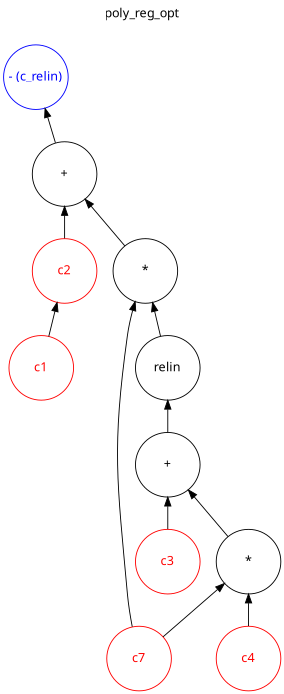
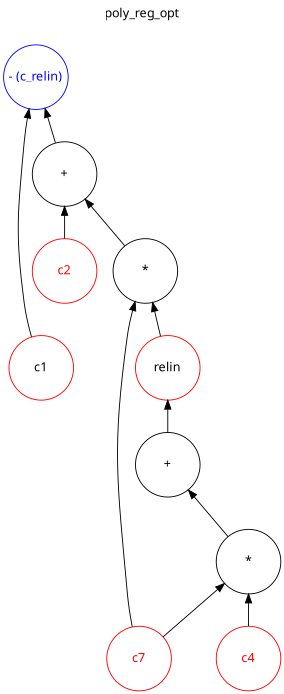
edge "c1" -> "c2": now "c1" -> "- (c_relin)"
node "c1": fontcolor red -> black
node "relin": color black -> red
node "c3": removed
